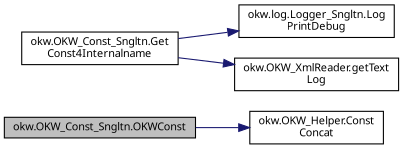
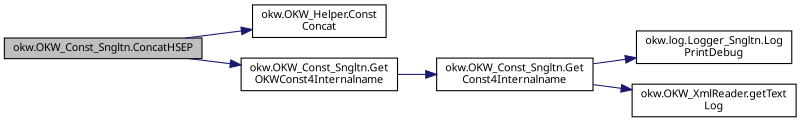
node "okw.OKW_Const_Sngltn.Get OKWConst4Internalname": added
node "okw.OKW_Const_Sngltn.OKWConst": label "okw.OKW_Const_Sngltn.OKWConst" -> "okw.OKW_Const_Sngltn.ConcatHSEP"
